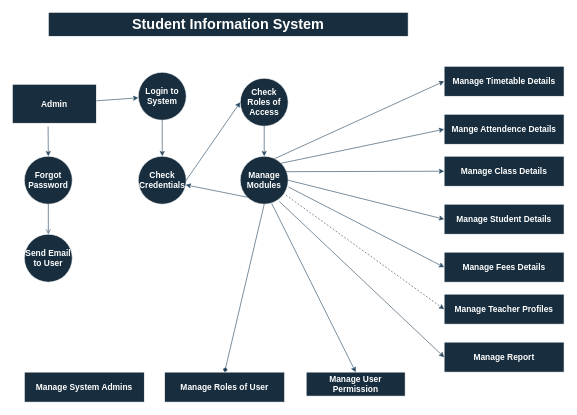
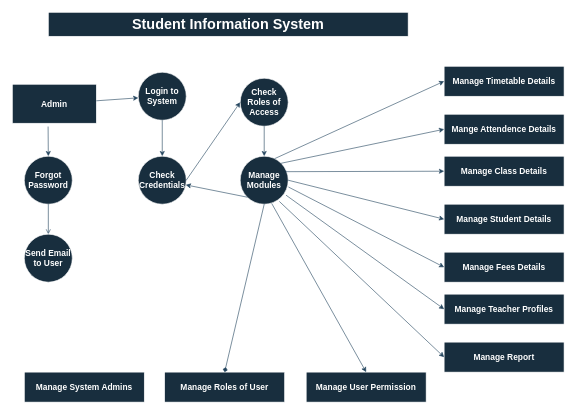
edge "Manage Modules" -> "Manage Teacher Profiles": style dashed -> solid
node "Manage User Permission": size 99x24 -> 120x30
